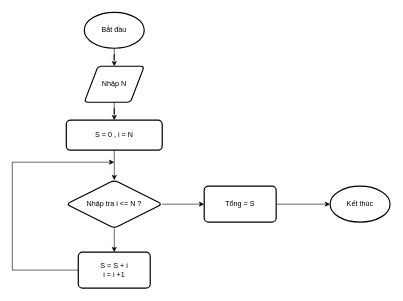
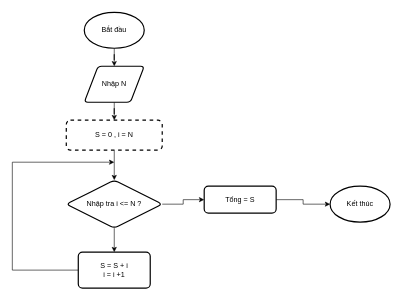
node "S = 0 , i = N": style solid -> dashed
node "Tổng = S": size 72x36 -> 72x27
